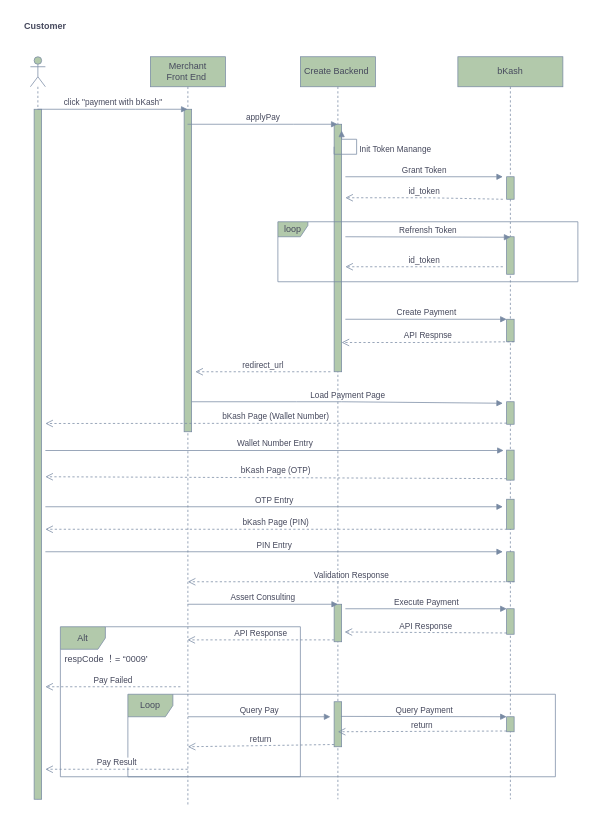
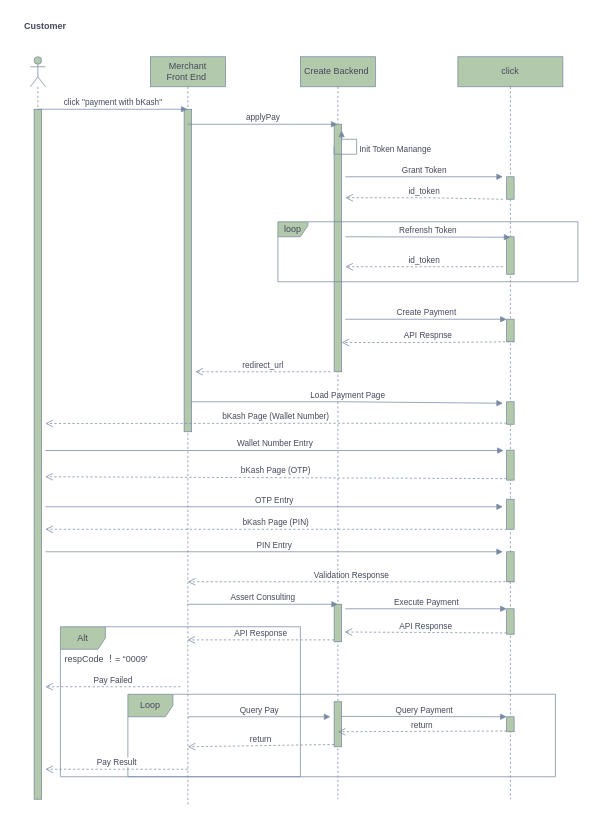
node "bKash": label "bKash" -> "click"
